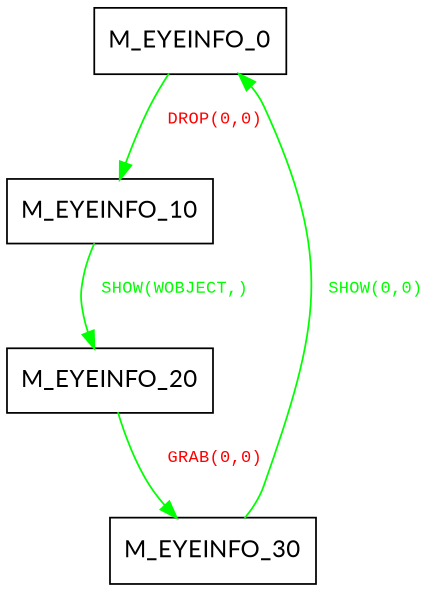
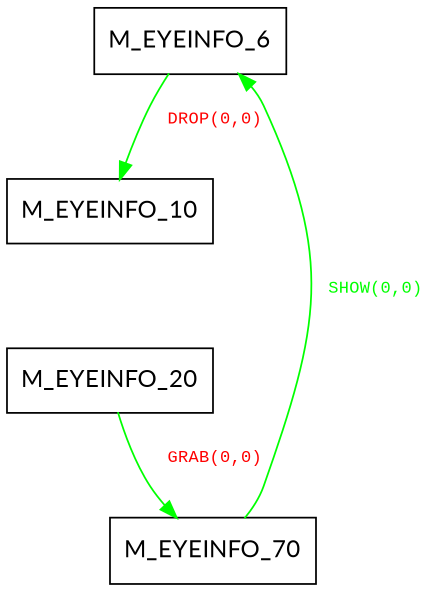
node "M_EYEINFO_0": label "M_EYEINFO_0" -> "M_EYEINFO_6"
edge "M_EYEINFO_10" -> "M_EYEINFO_20": removed, label "SHOW(WOBJECT,)"
node "M_EYEINFO_30": label "M_EYEINFO_30" -> "M_EYEINFO_70"
